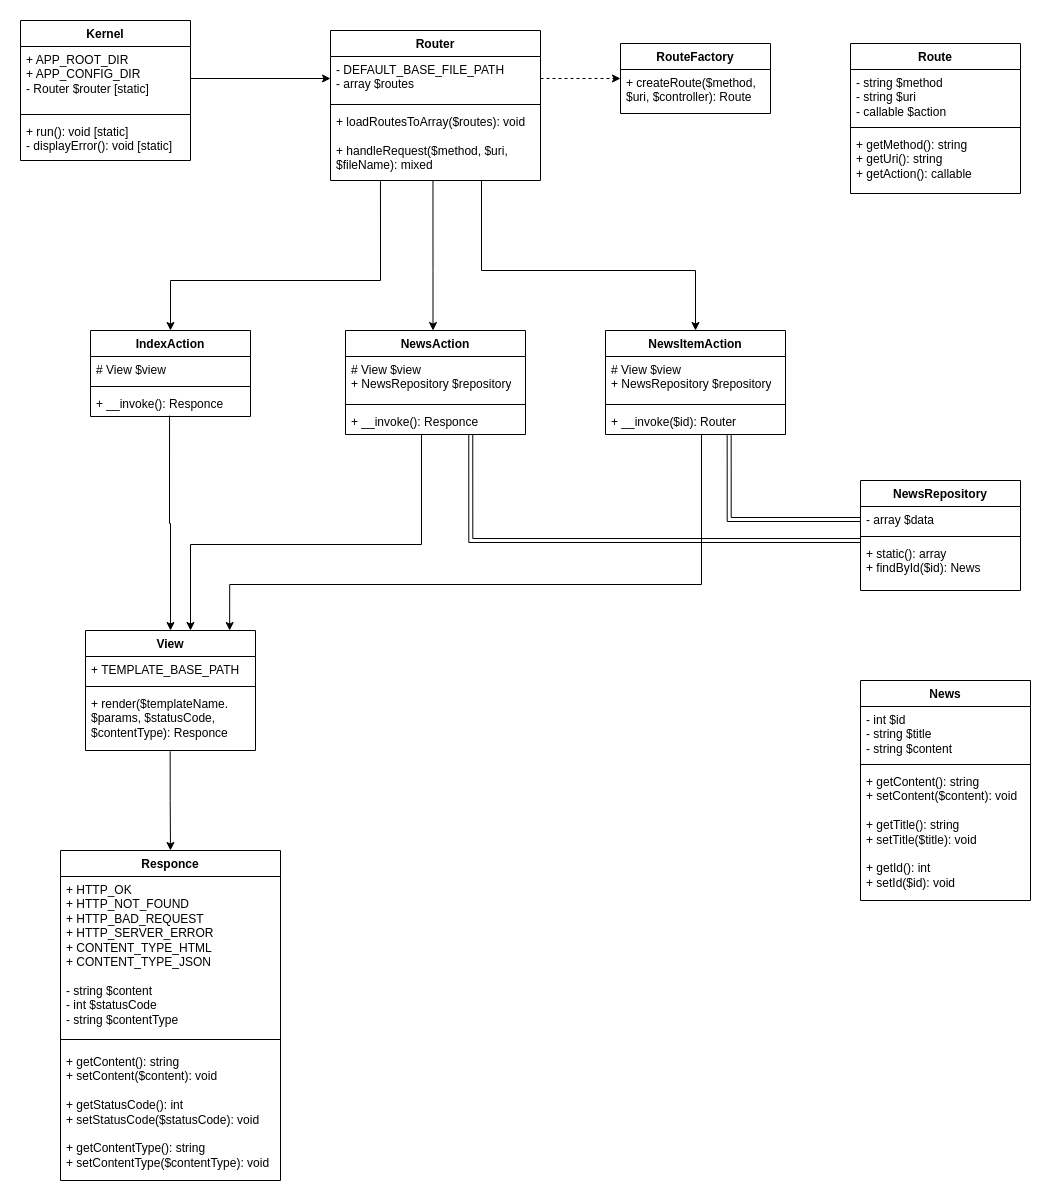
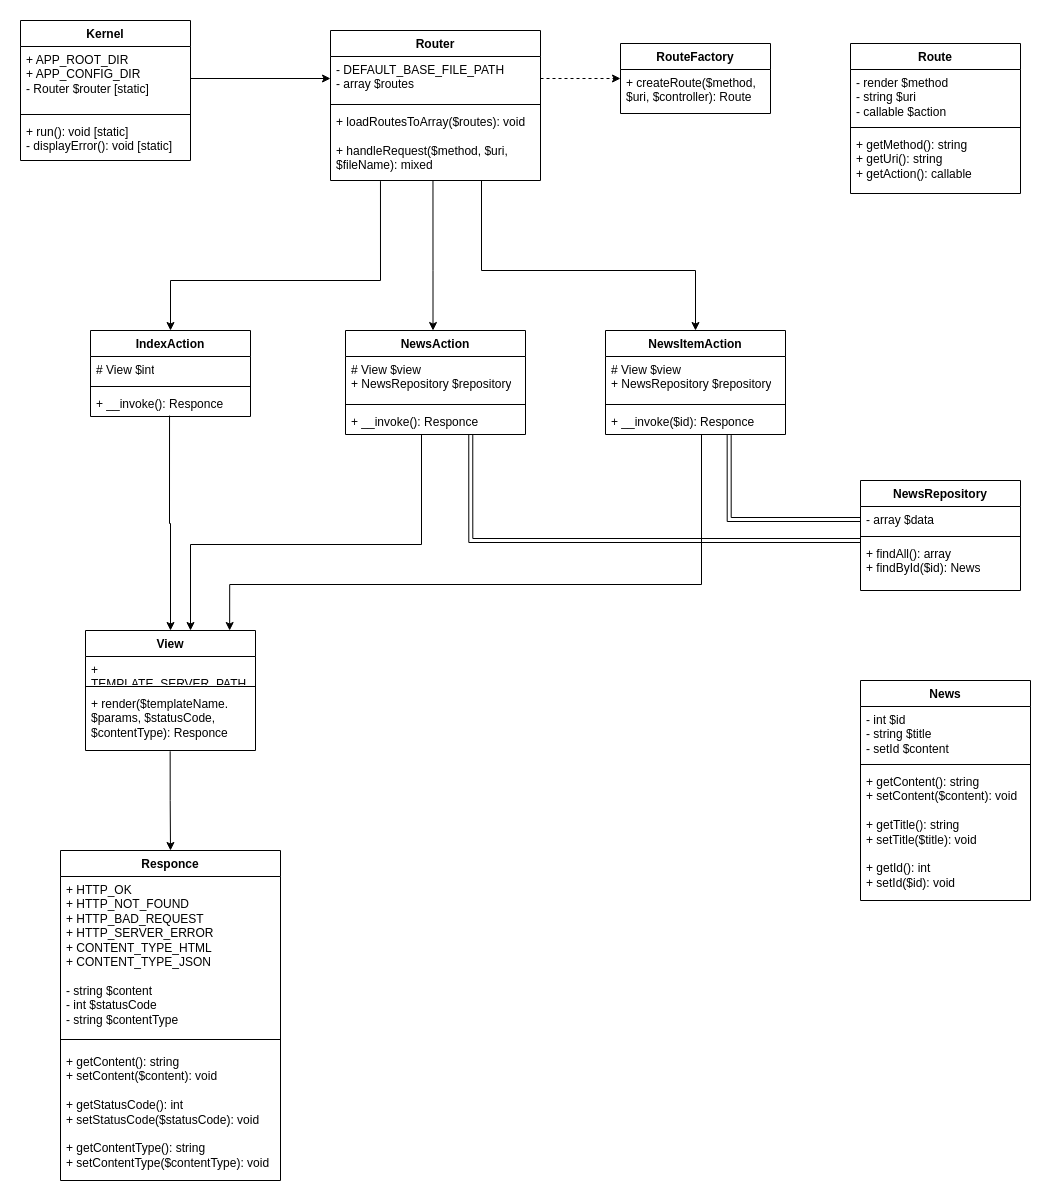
node "- string $method - string $uri - callable $action": label "- string $method - string $uri - callable $action" -> "- render $method - string $uri - callable $action"
node "# View $view": label "# View $view" -> "# View $int"
node "+ __invoke($id): Router": label "+ __invoke($id): Router" -> "+ __invoke($id): Responce"
node "+ static(): array + findById($id): News": label "+ static(): array + findById($id): News" -> "+ findAll(): array + findById($id): News"
node "+ TEMPLATE_BASE_PATH": label "+ TEMPLATE_BASE_PATH" -> "+ TEMPLATE_SERVER_PATH"
node "- int $id - string $title - string $content": label "- int $id - string $title - string $content" -> "- int $id - string $title - setId $content"
